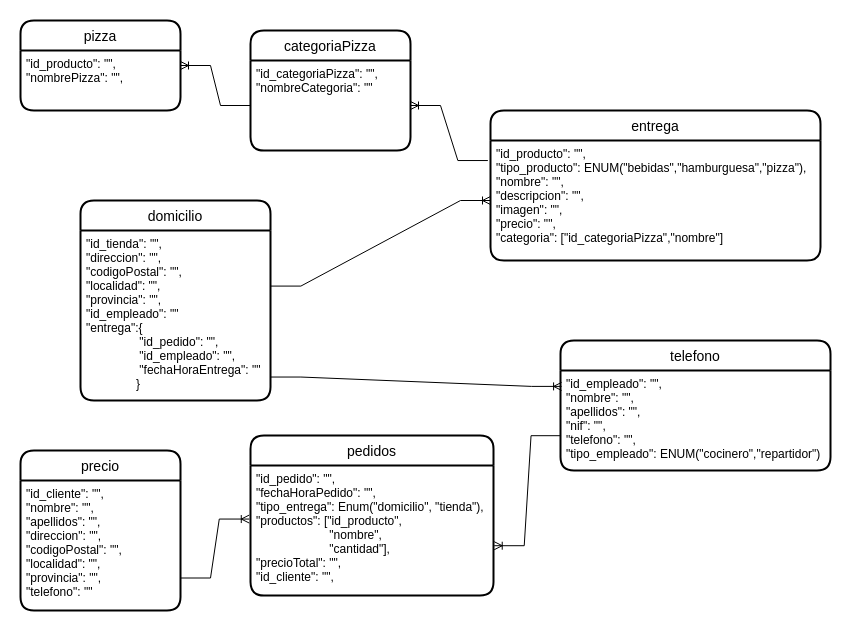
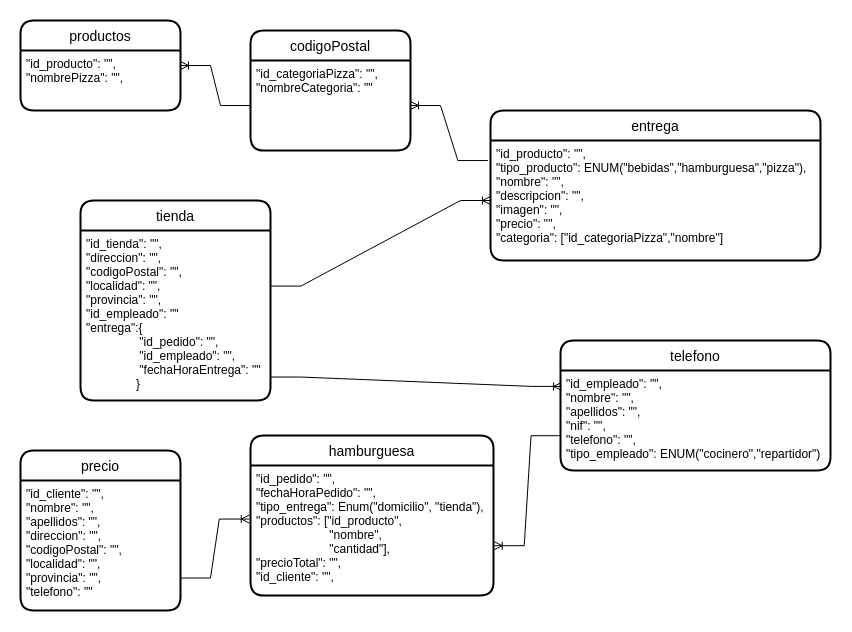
node "pizza": label "pizza" -> "productos"
node "categoriaPizza": label "categoriaPizza" -> "codigoPostal"
node "domicilio": label "domicilio" -> "tienda"
node "pedidos": label "pedidos" -> "hamburguesa"
